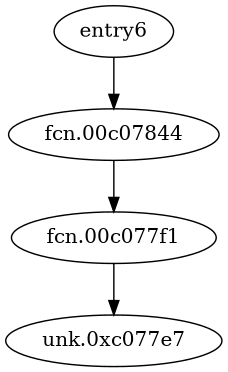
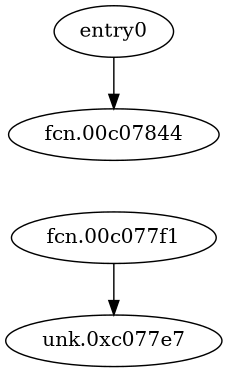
node "entry6": label "entry6" -> "entry0"
edge "fcn.00c07844" -> "fcn.00c077f1": removed
